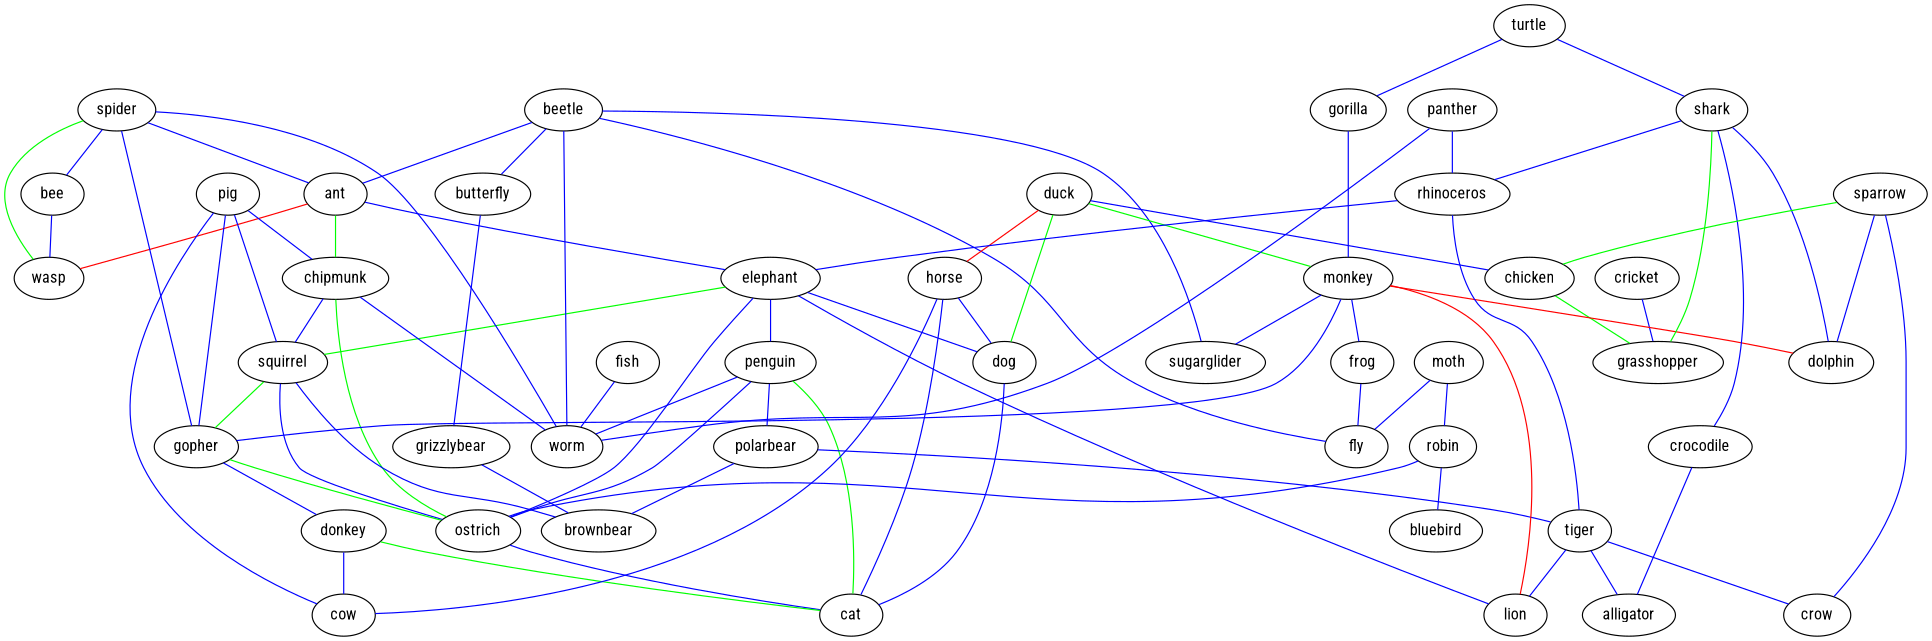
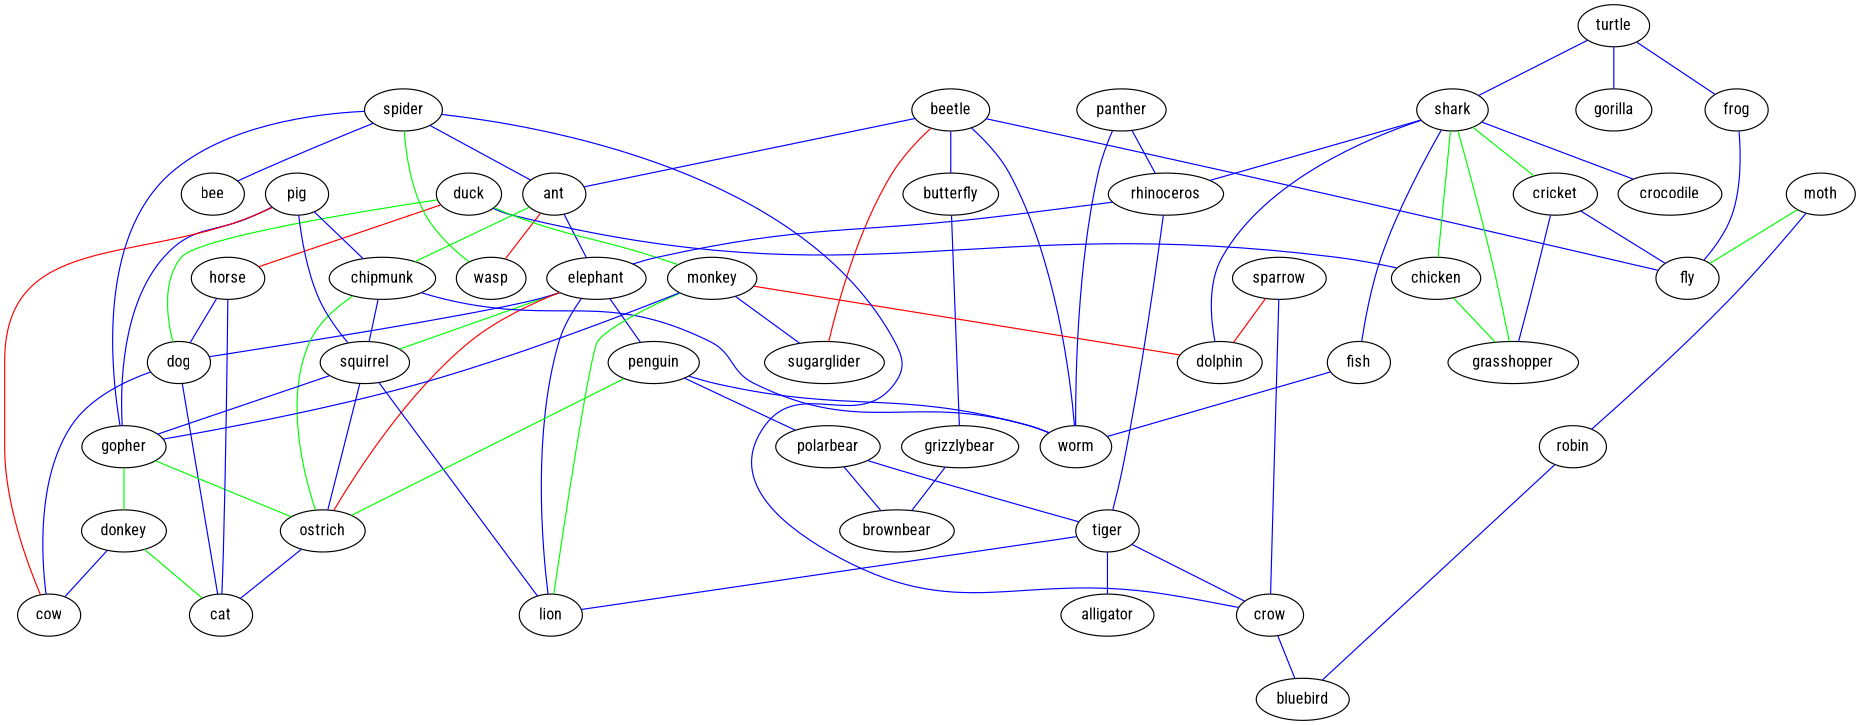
edge "beetle" -- "sugarglider": color blue -> red
edge "shark" -- "cricket": added
edge "gorilla" -- "monkey": removed
edge "spider" -- "worm": now "spider" -- "crow"
edge "sparrow" -- "chicken": now "shark" -- "chicken"
edge "shark" -- "fish": added
edge "bee" -- "wasp": removed
edge "cricket" -- "fly": added
edge "sparrow" -- "dolphin": color blue -> red
edge "monkey" -- "frog": now "turtle" -- "frog"
edge "squirrel" -- "gopher": color green -> blue
edge "moth" -- "fly": color blue -> green
edge "monkey" -- "lion": color red -> green
edge "elephant" -- "ostrich": color blue -> red
edge "pig" -- "cow": color blue -> red
edge "penguin" -- "ostrich": color blue -> green
edge "penguin" -- "cat": removed
edge "squirrel" -- "brownbear": now "squirrel" -- "lion"
edge "gopher" -- "donkey": color blue -> green
edge "robin" -- "ostrich": removed
edge "crocodile" -- "alligator": removed
edge "horse" -- "cow": now "dog" -- "cow"
edge "crow" -- "bluebird": added
